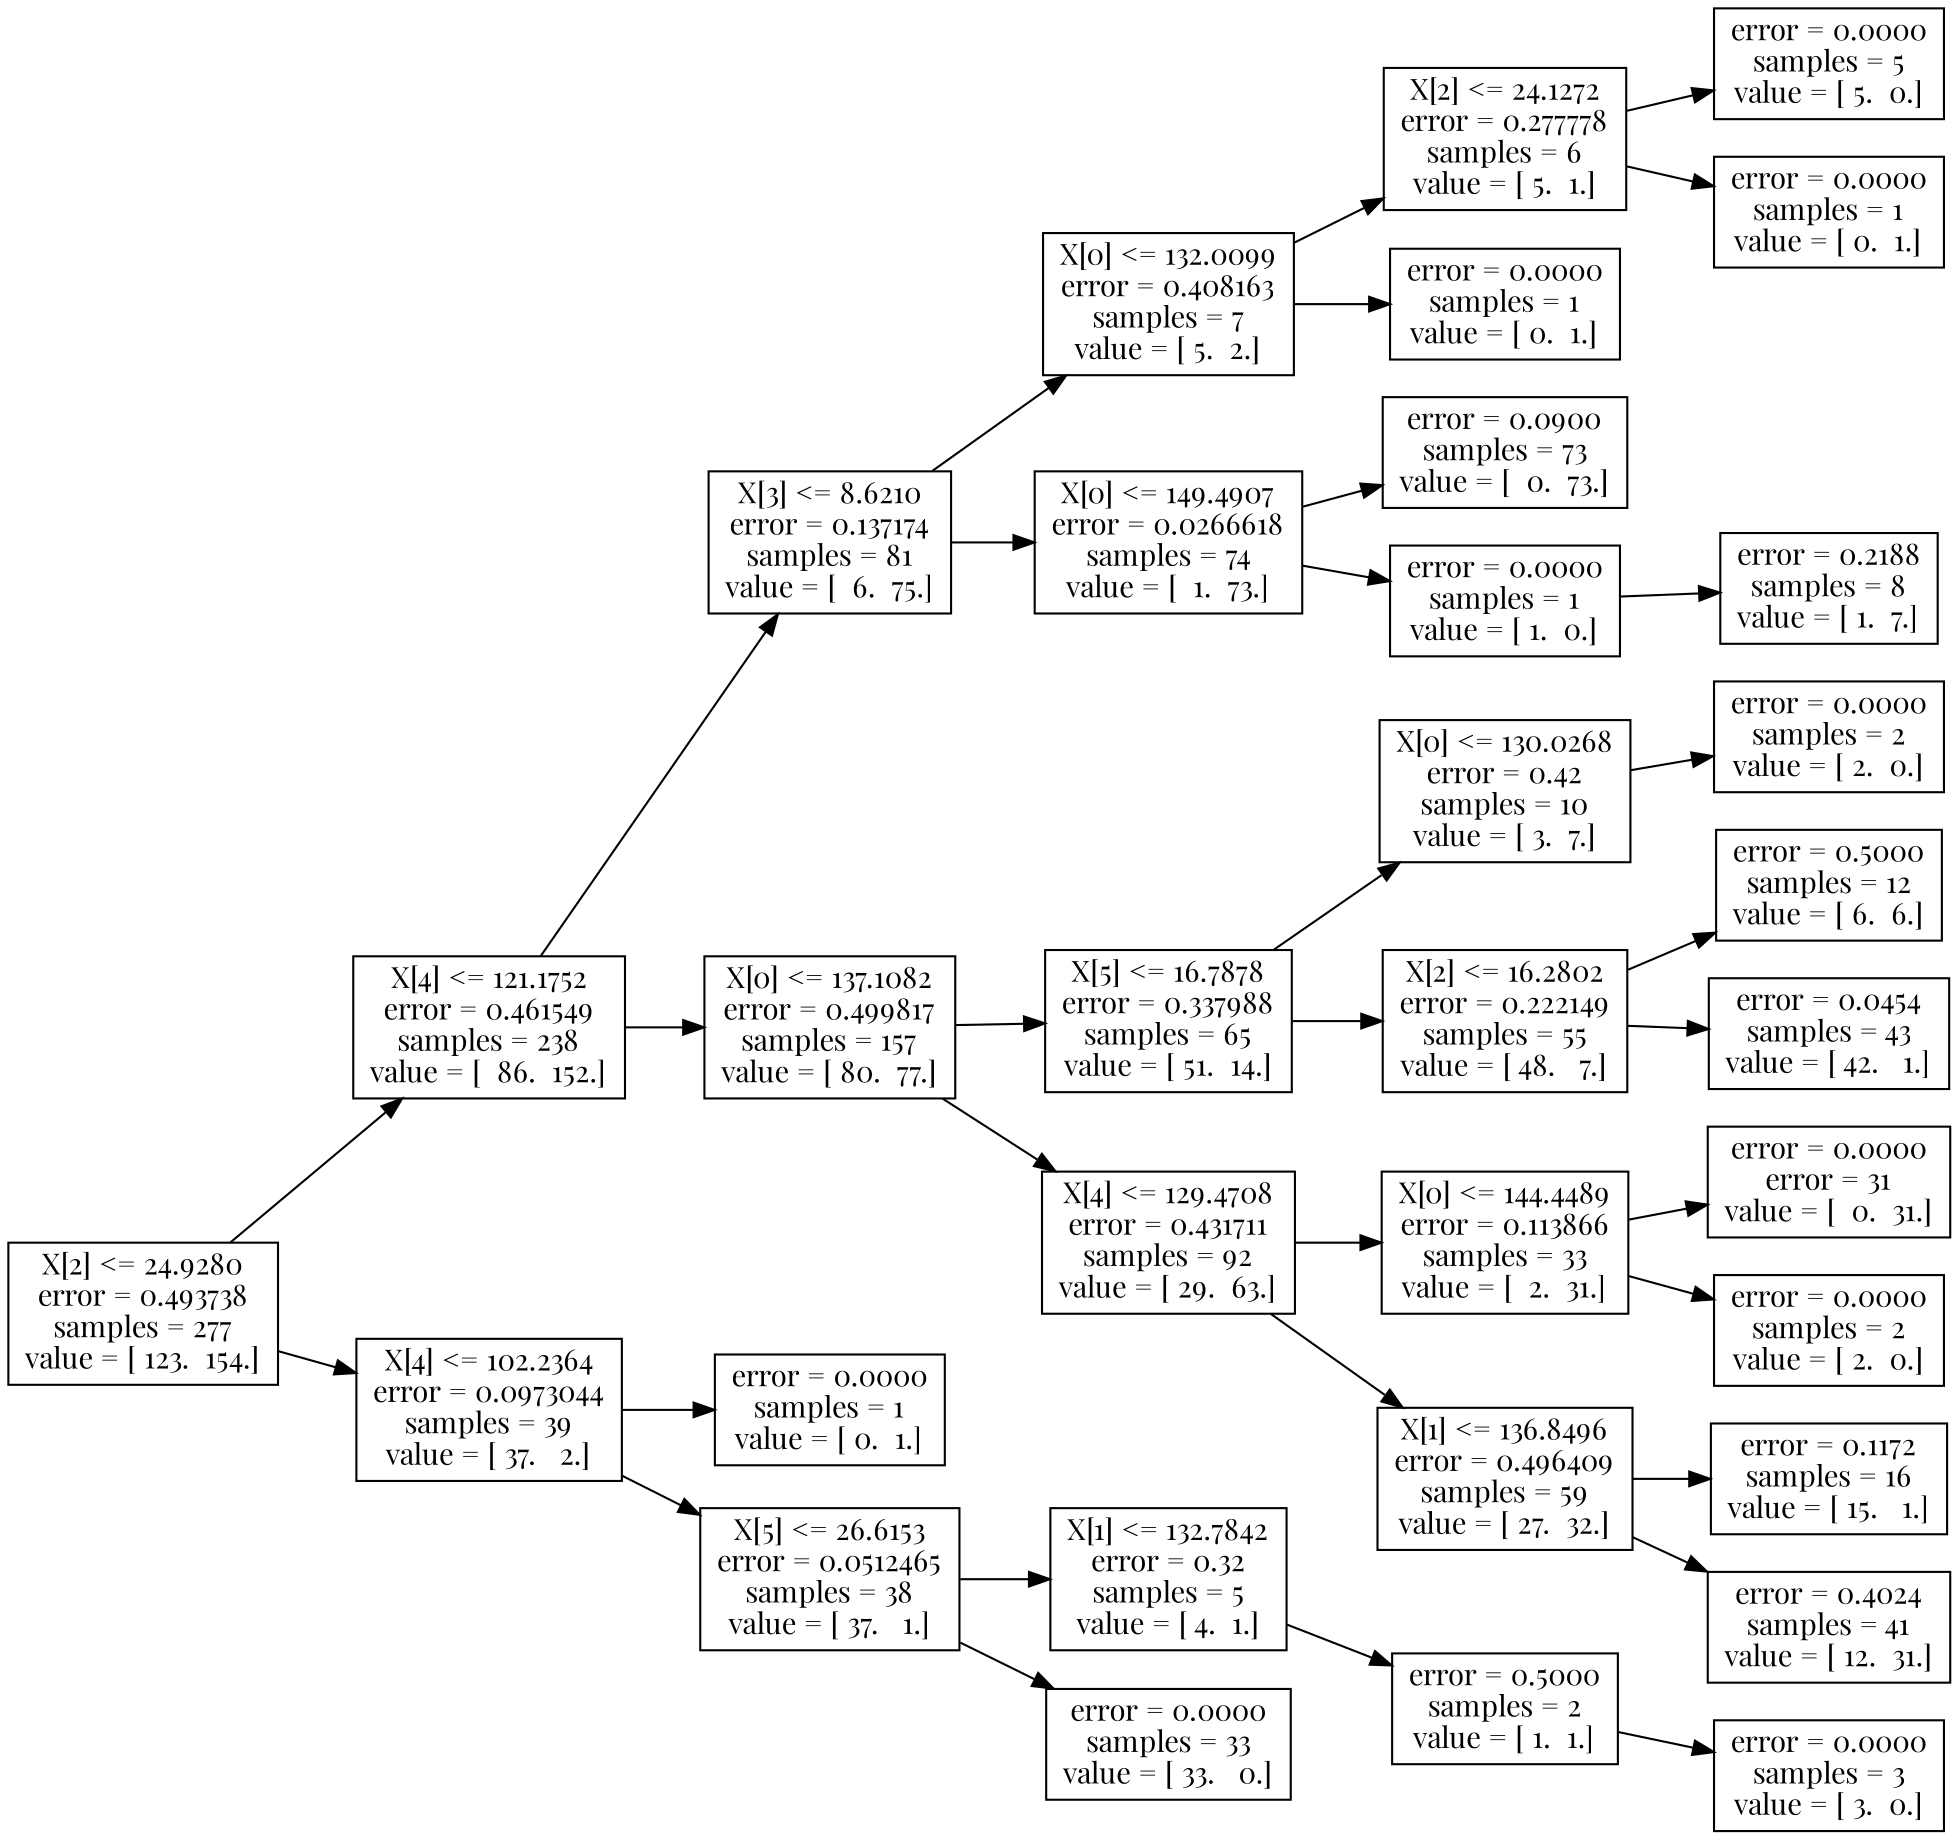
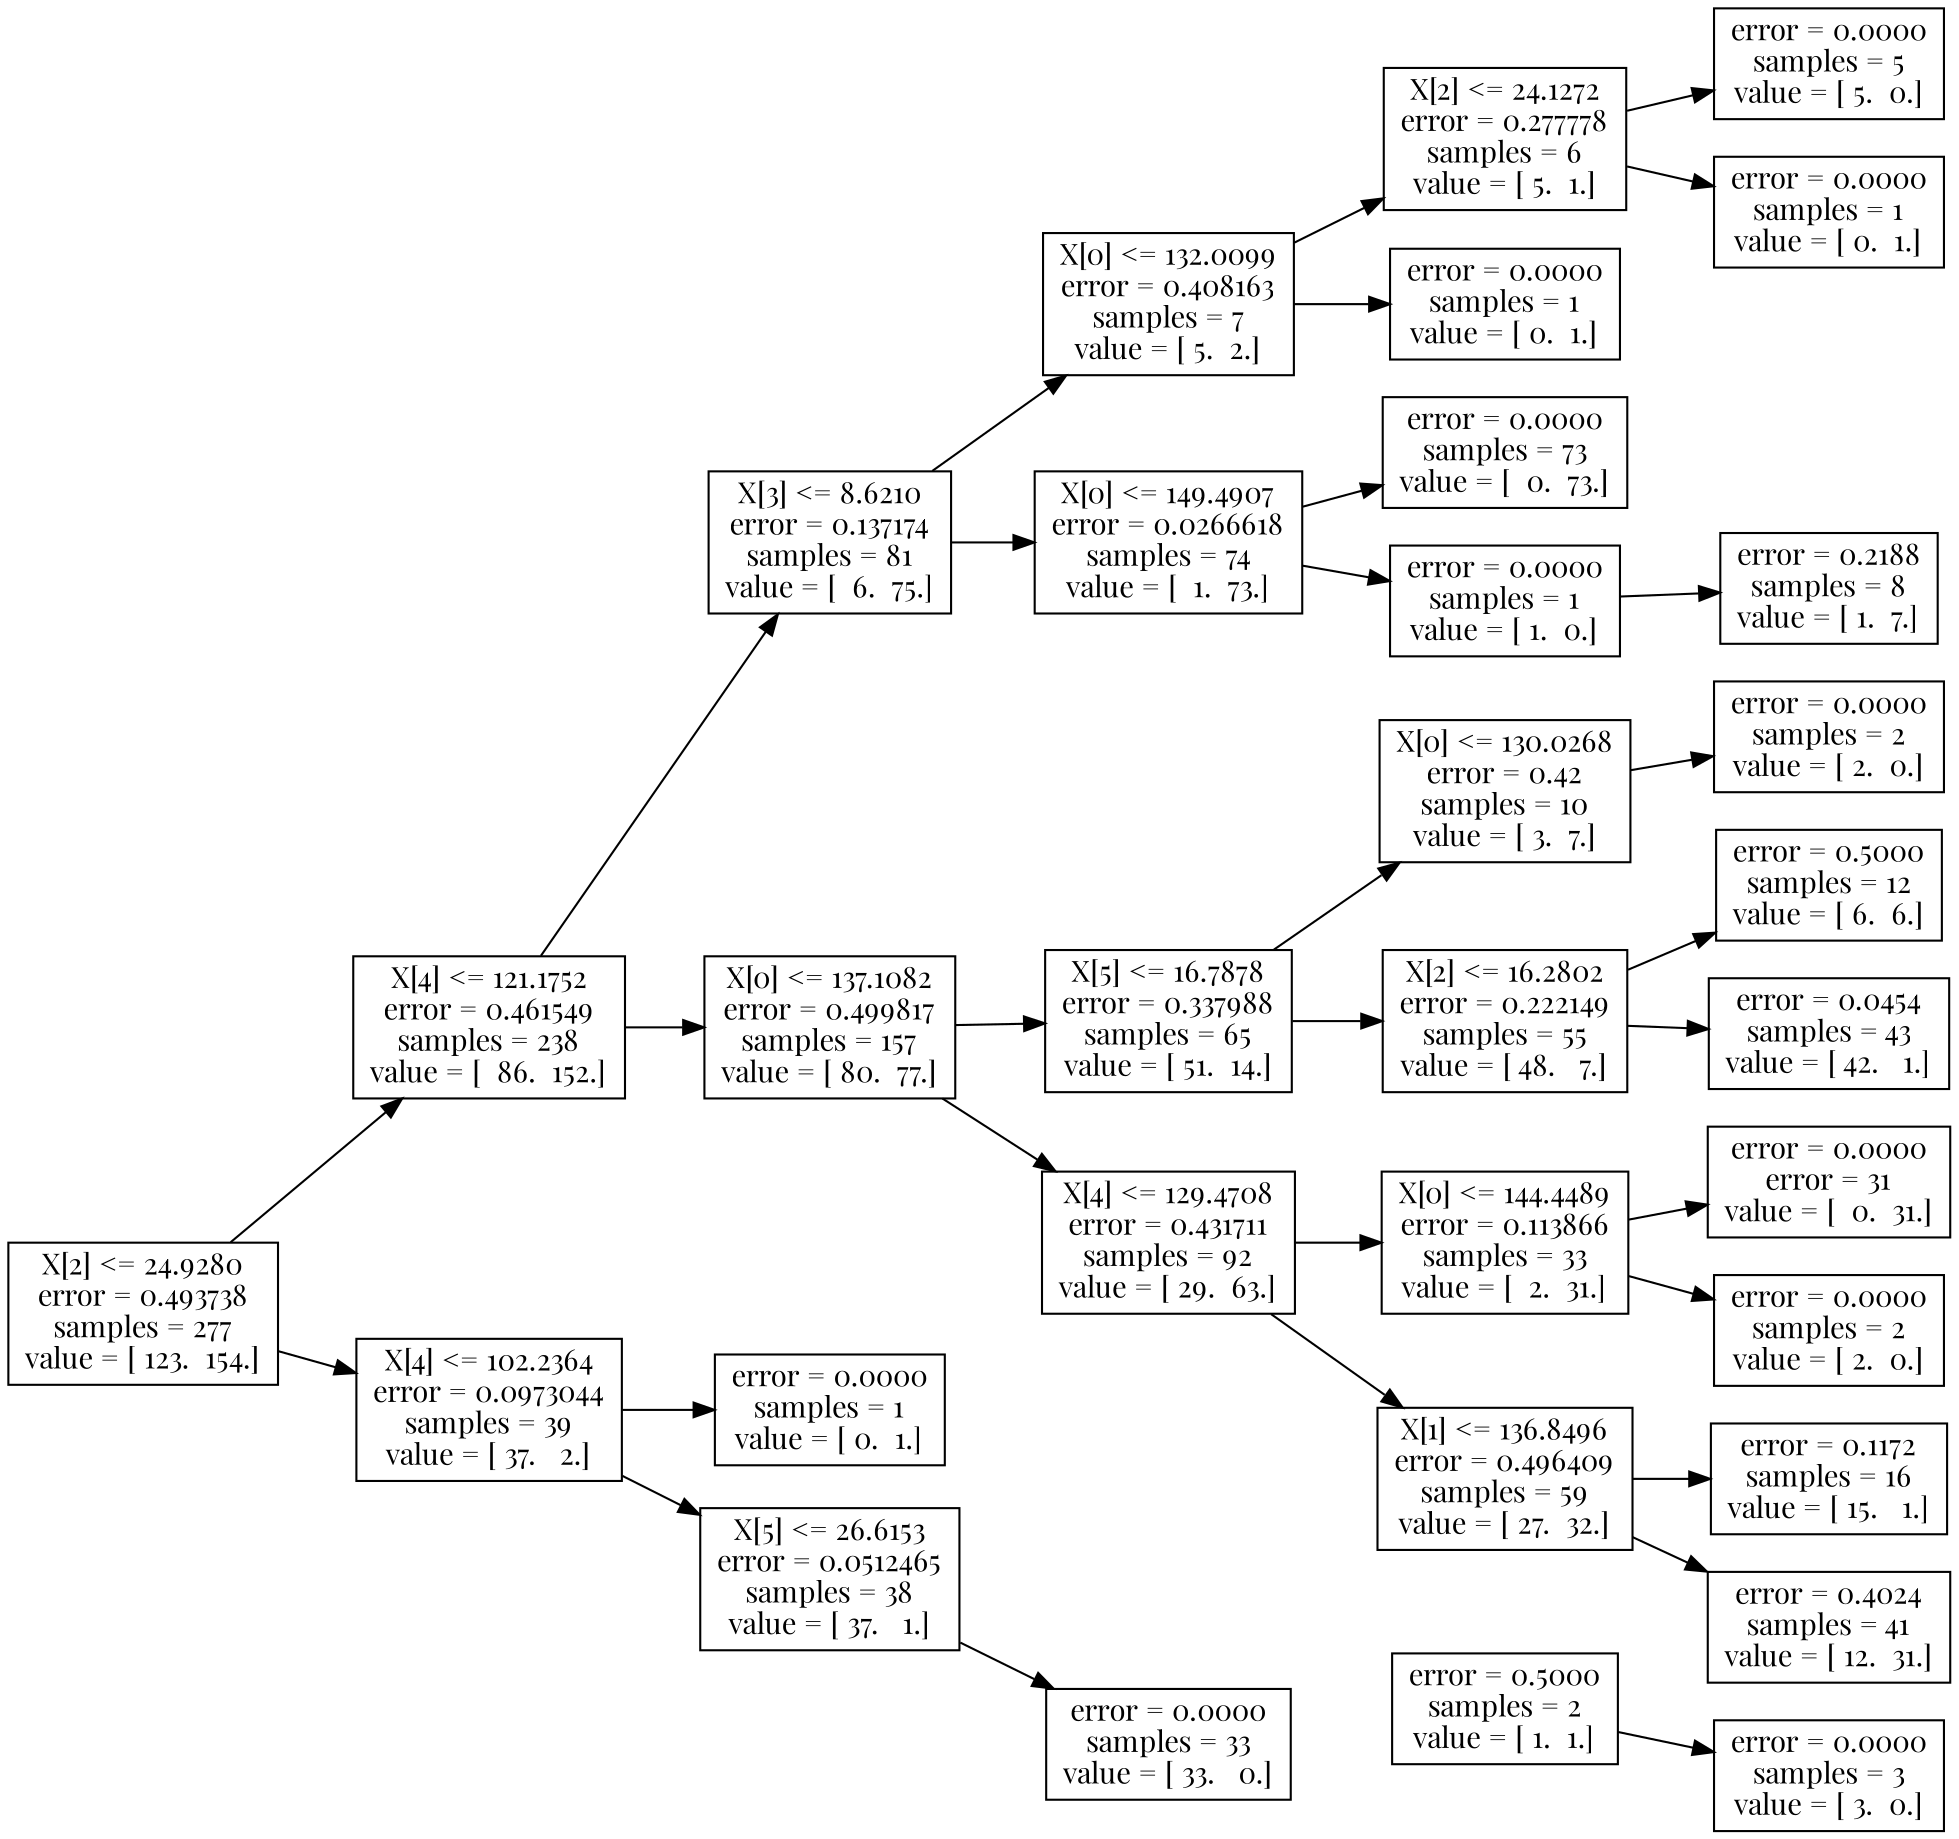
node "error = 0.0900 samples = 73 value = [  0.  73.]": label "error = 0.0900 samples = 73 value = [  0.  73.]" -> "error = 0.0000 samples = 73 value = [  0.  73.]"
node "X[1] <= 132.7842 error = 0.32 samples = 5 value = [ 4.  1.]": removed
